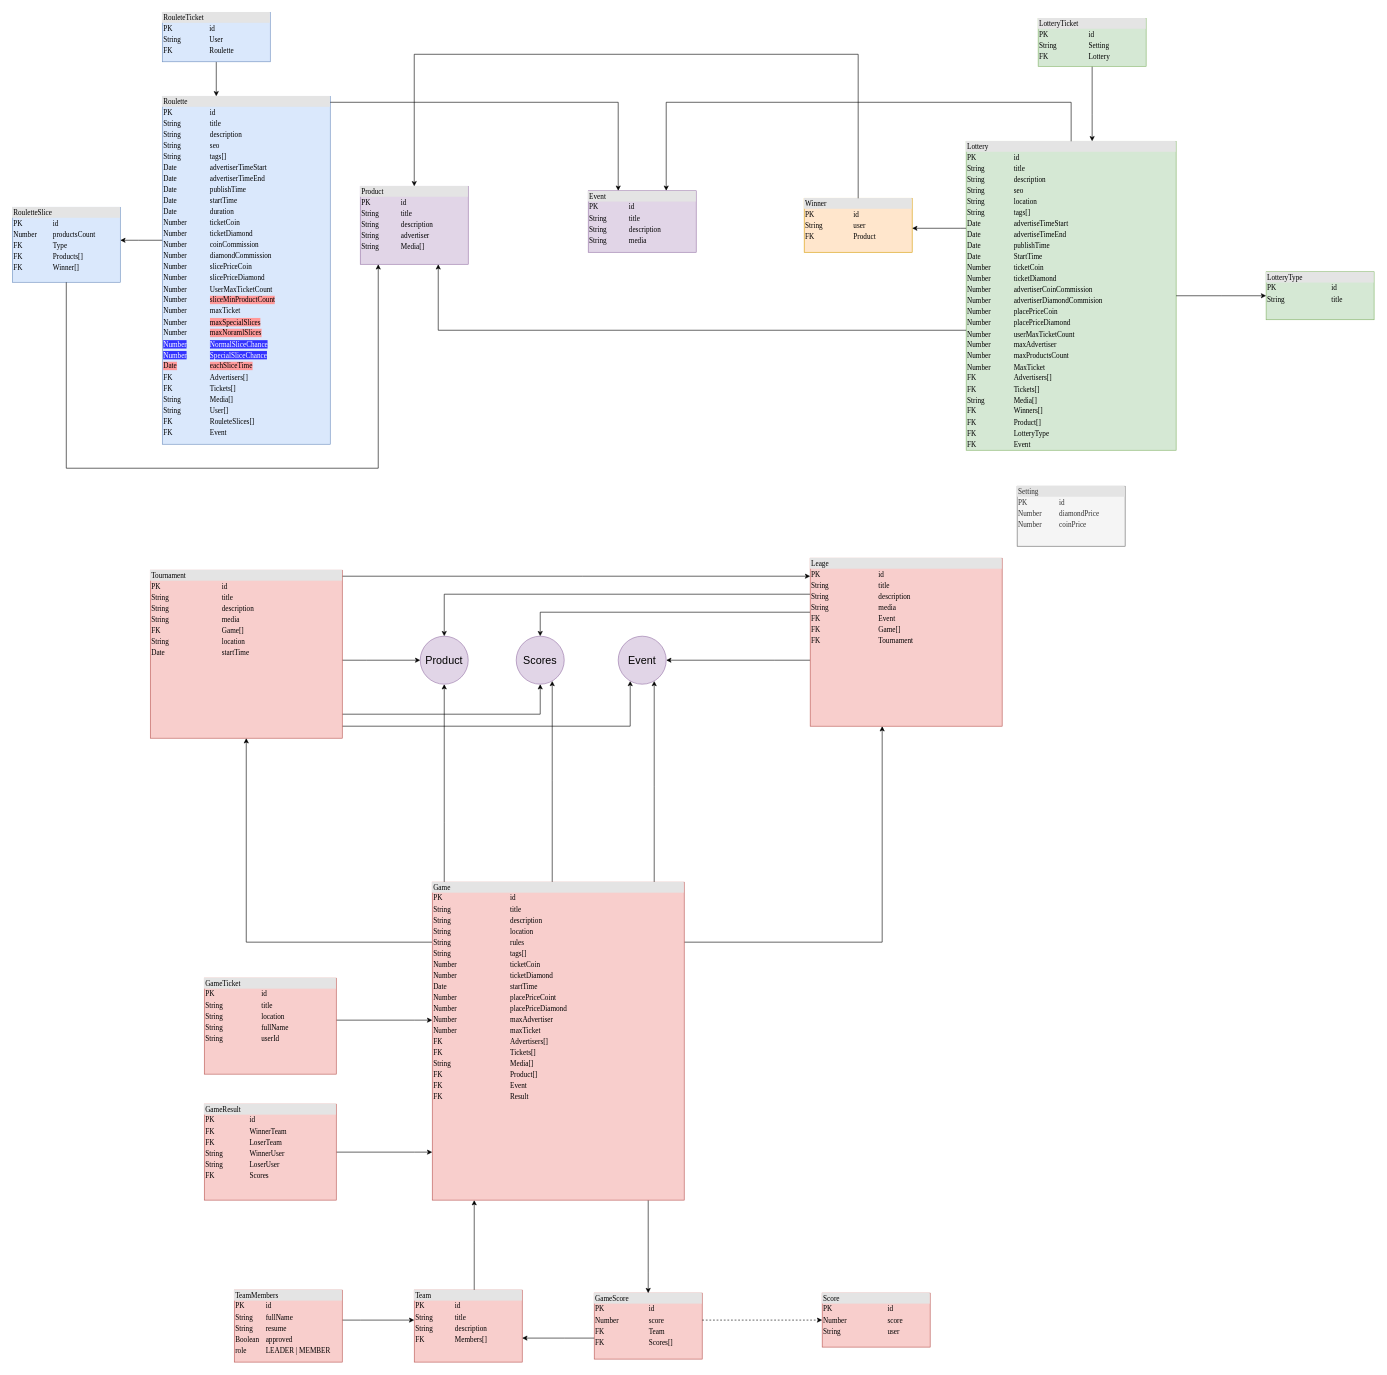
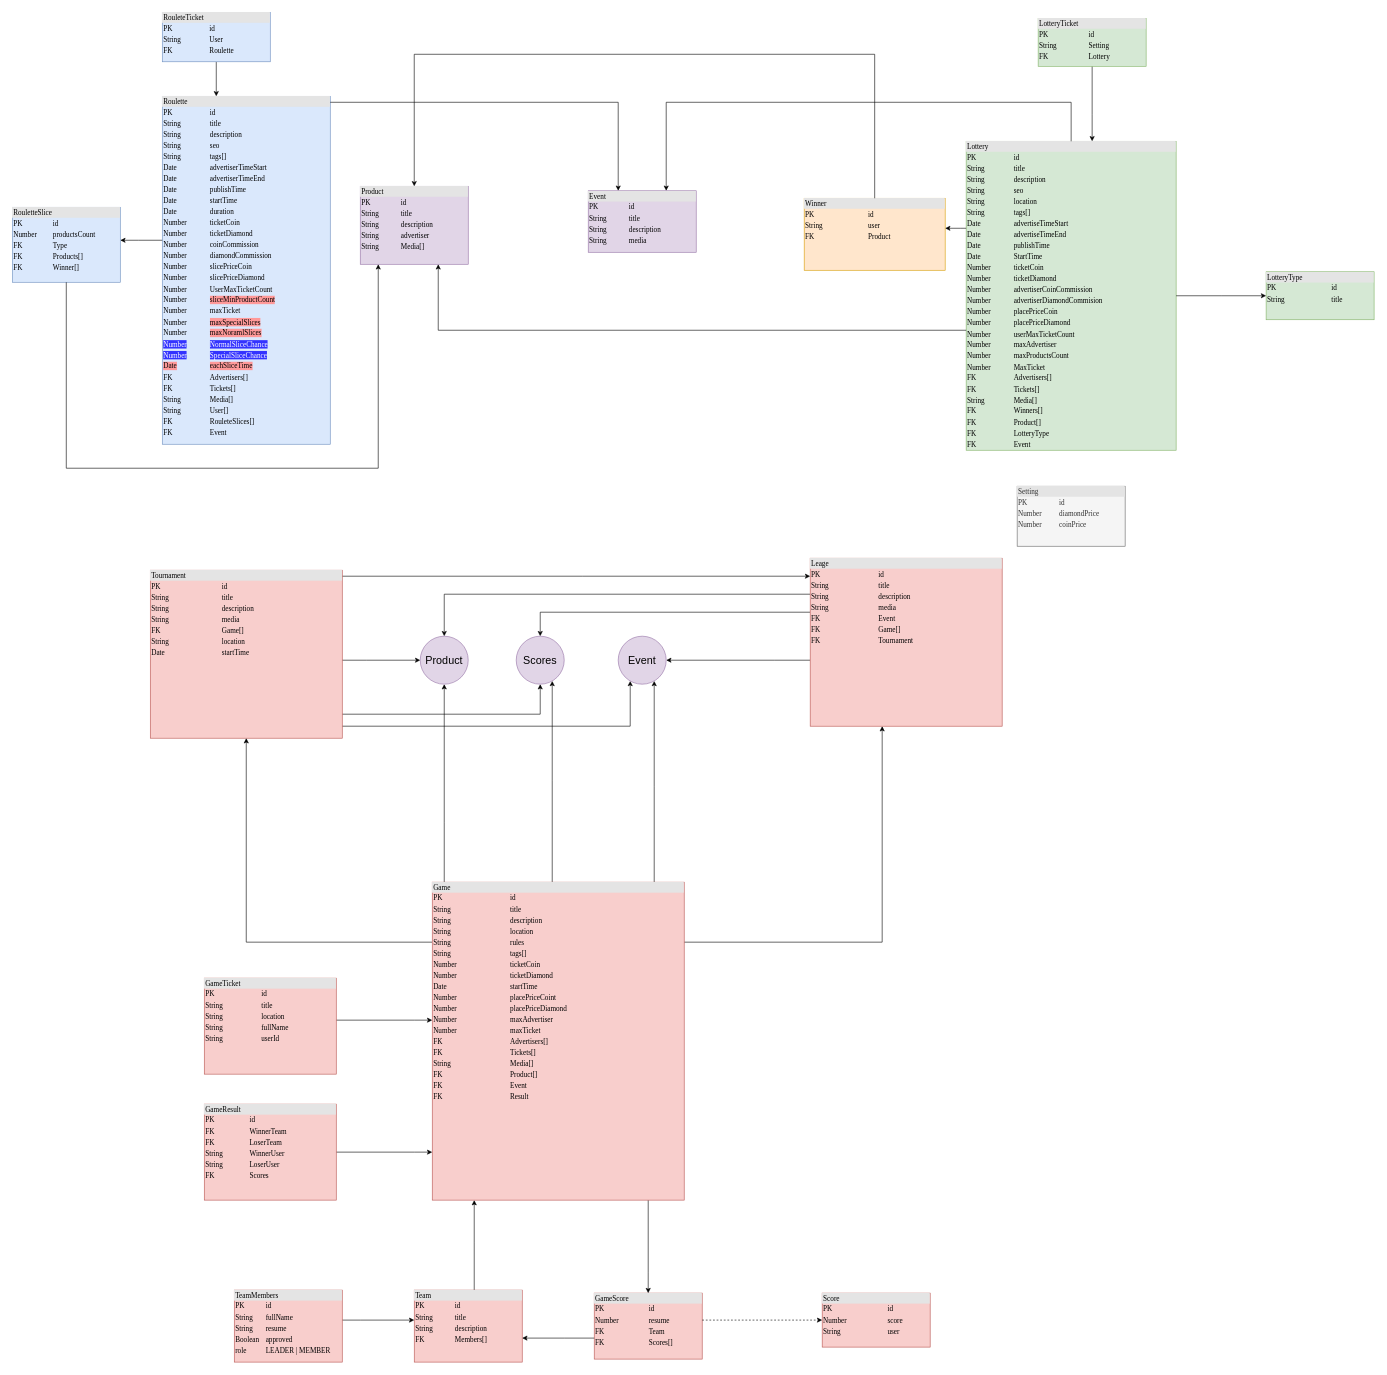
node "Winner PK id String user FK Product": size 108x54 -> 141x72
node "GameScore PK id Number score FK Team FK Scores[]": label "GameScore PK id Number score FK Team FK Scores[]" -> "GameScore PK id Number resume FK Team FK Scores[]"
